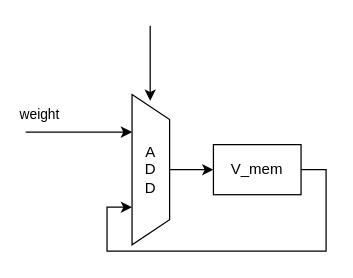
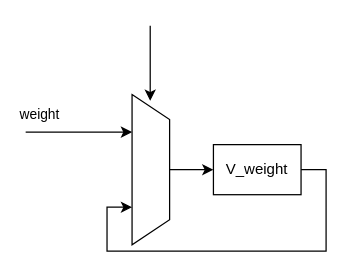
node "A D D": removed
node "V_mem": label "V_mem" -> "V_weight"
